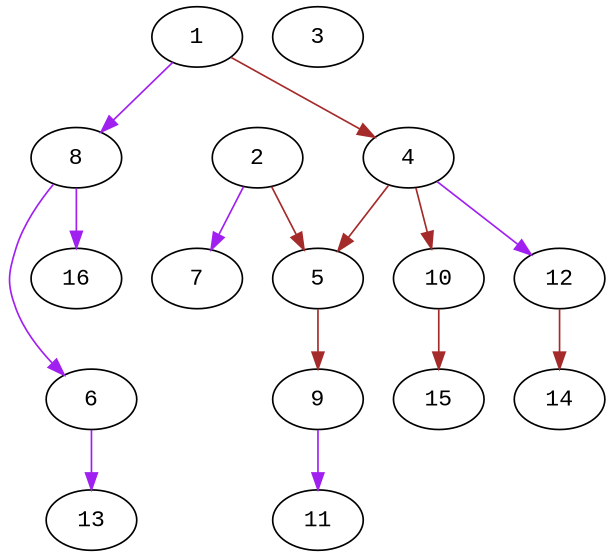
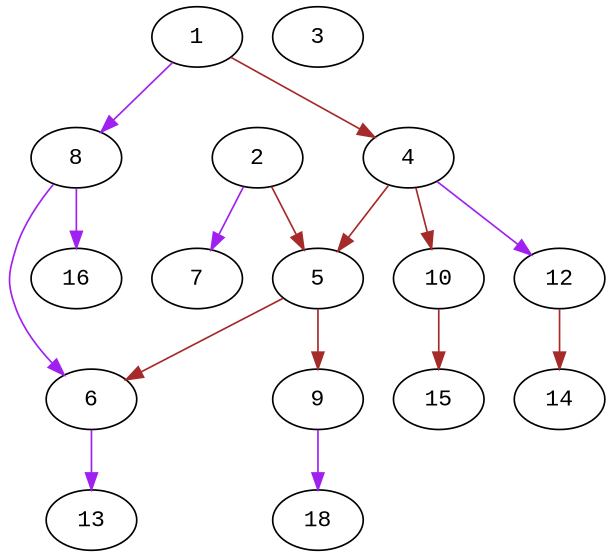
edge "5" -> "6": added
node "11": label "11" -> "18"
